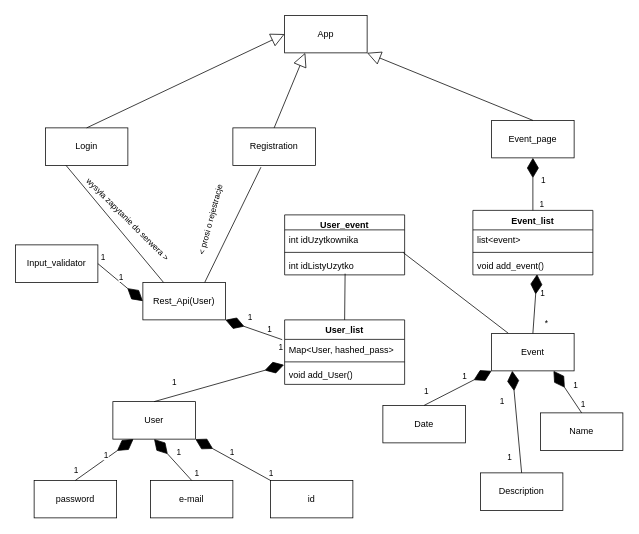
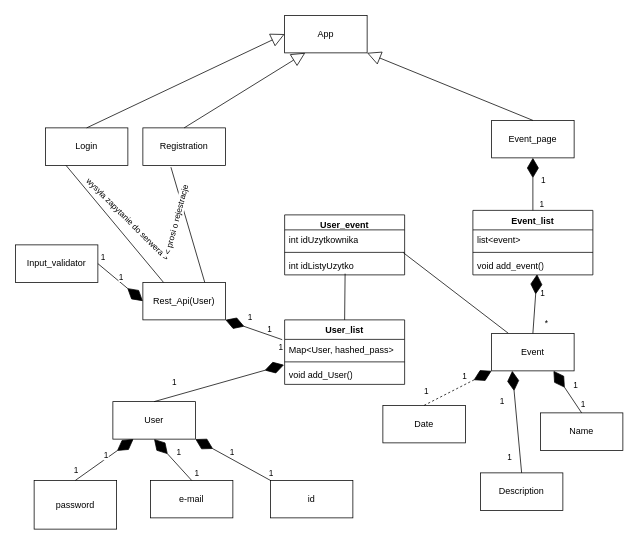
node "Registration": moved (274, 147) -> (184, 147)
edge "Date" -> "Event": style solid -> dashed
node "password": size 83x38 -> 83x49
